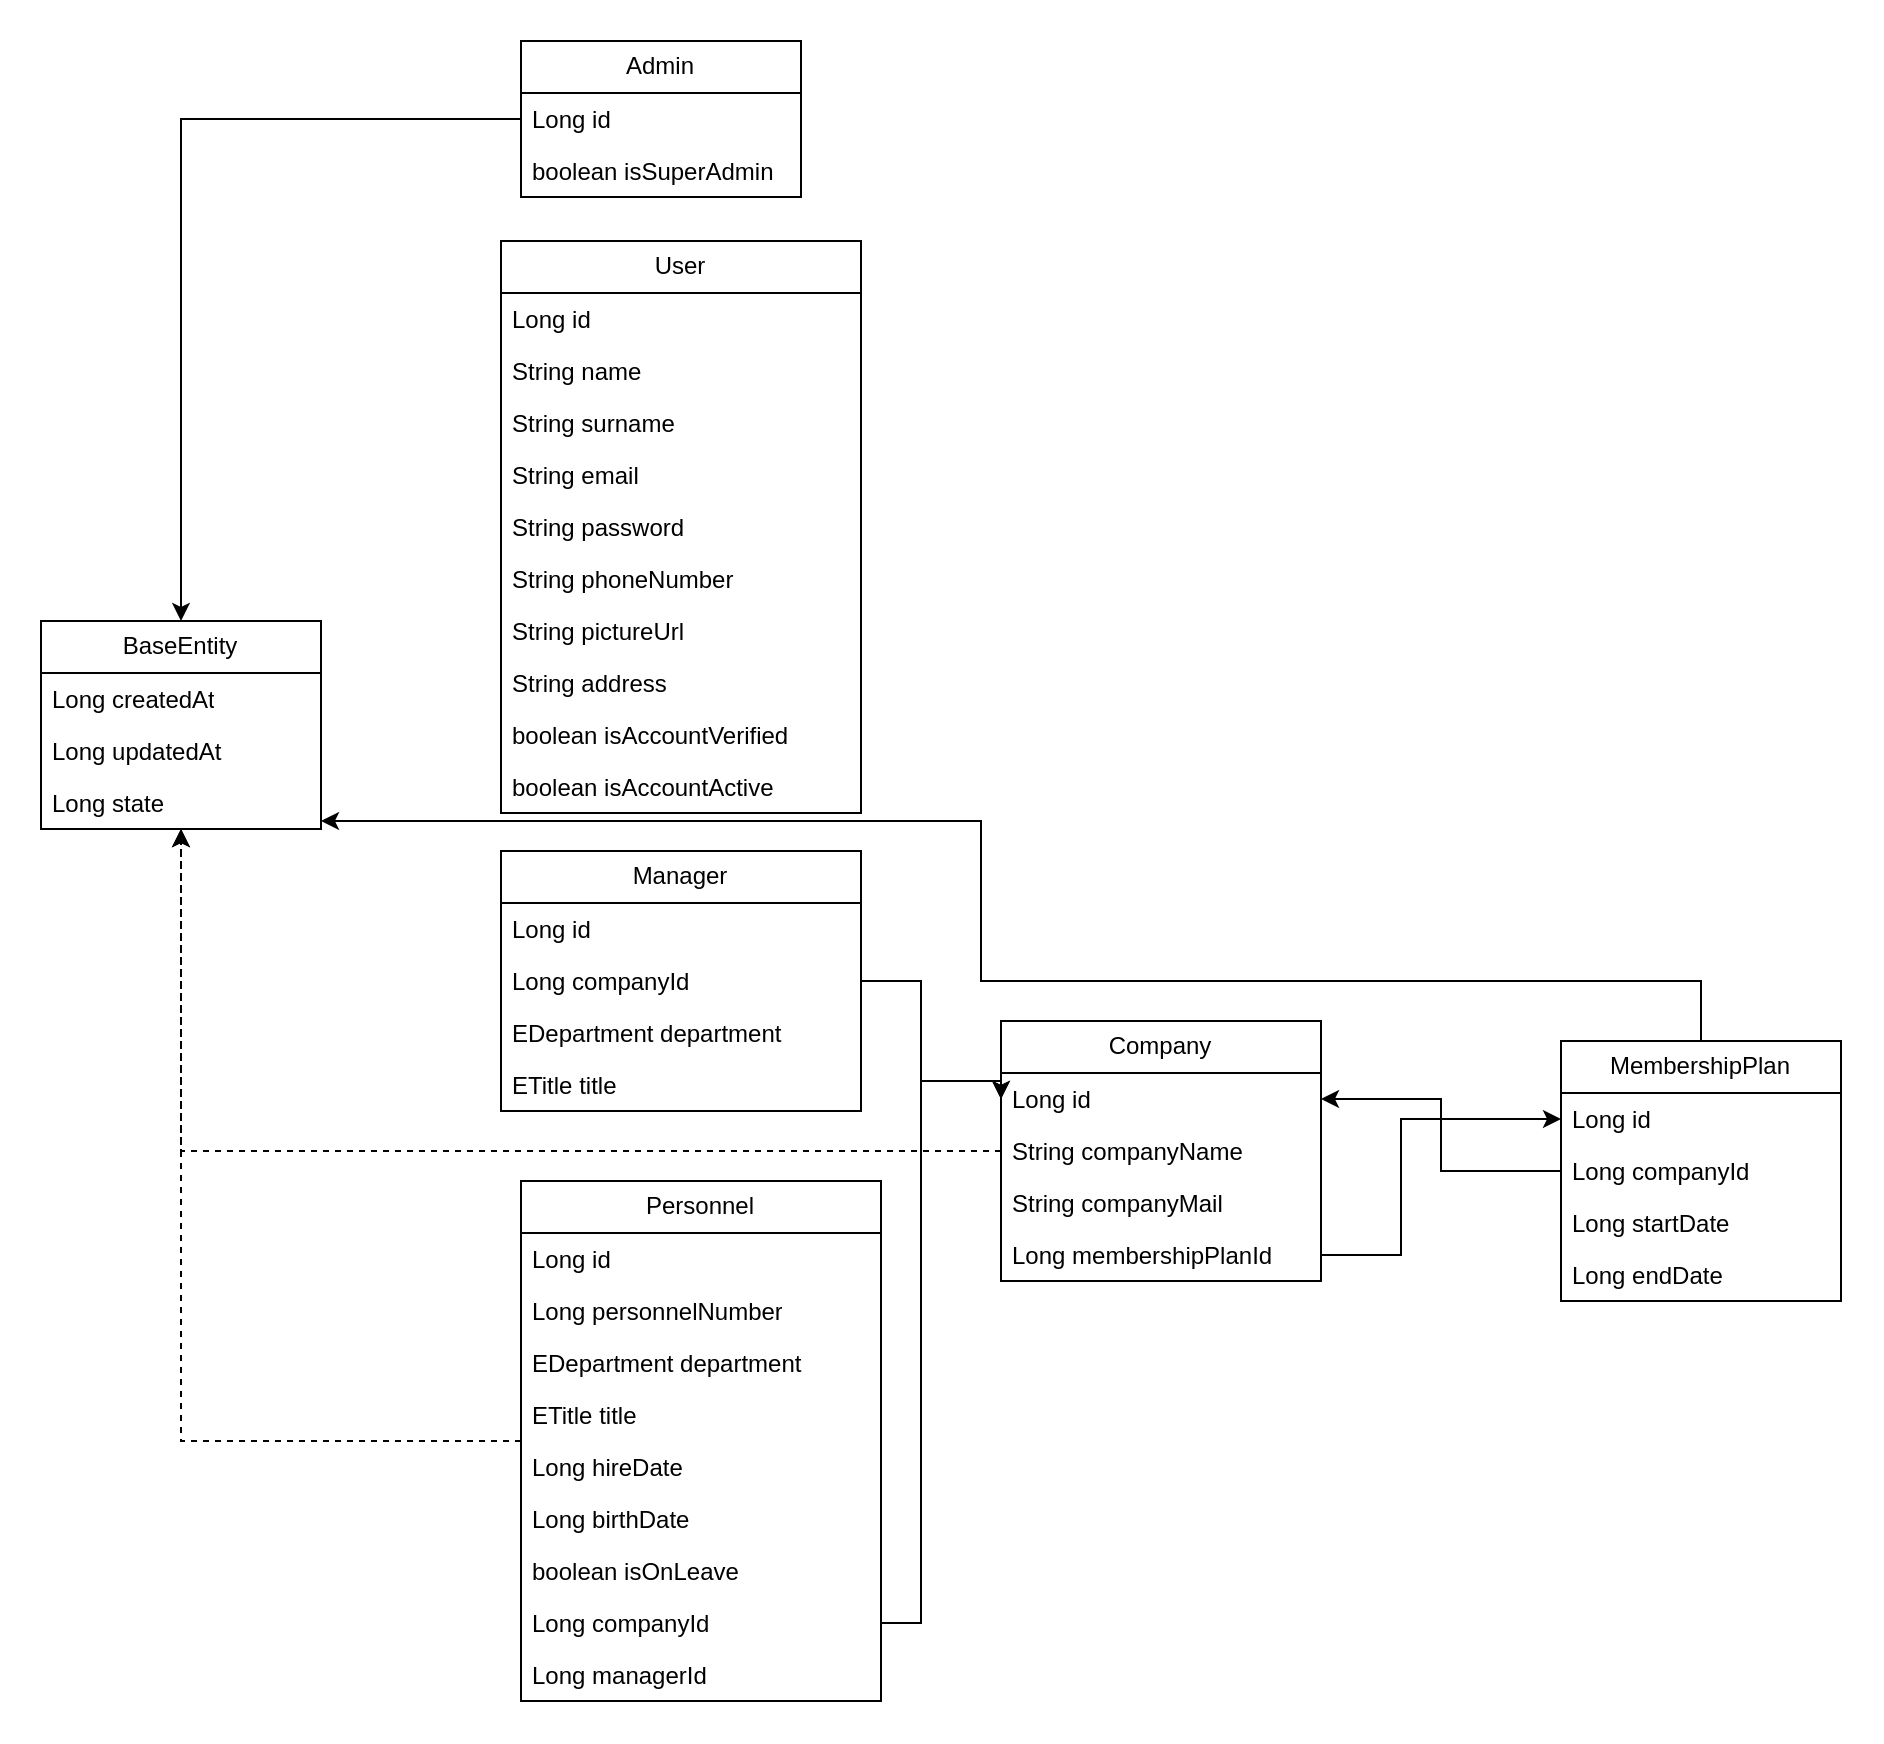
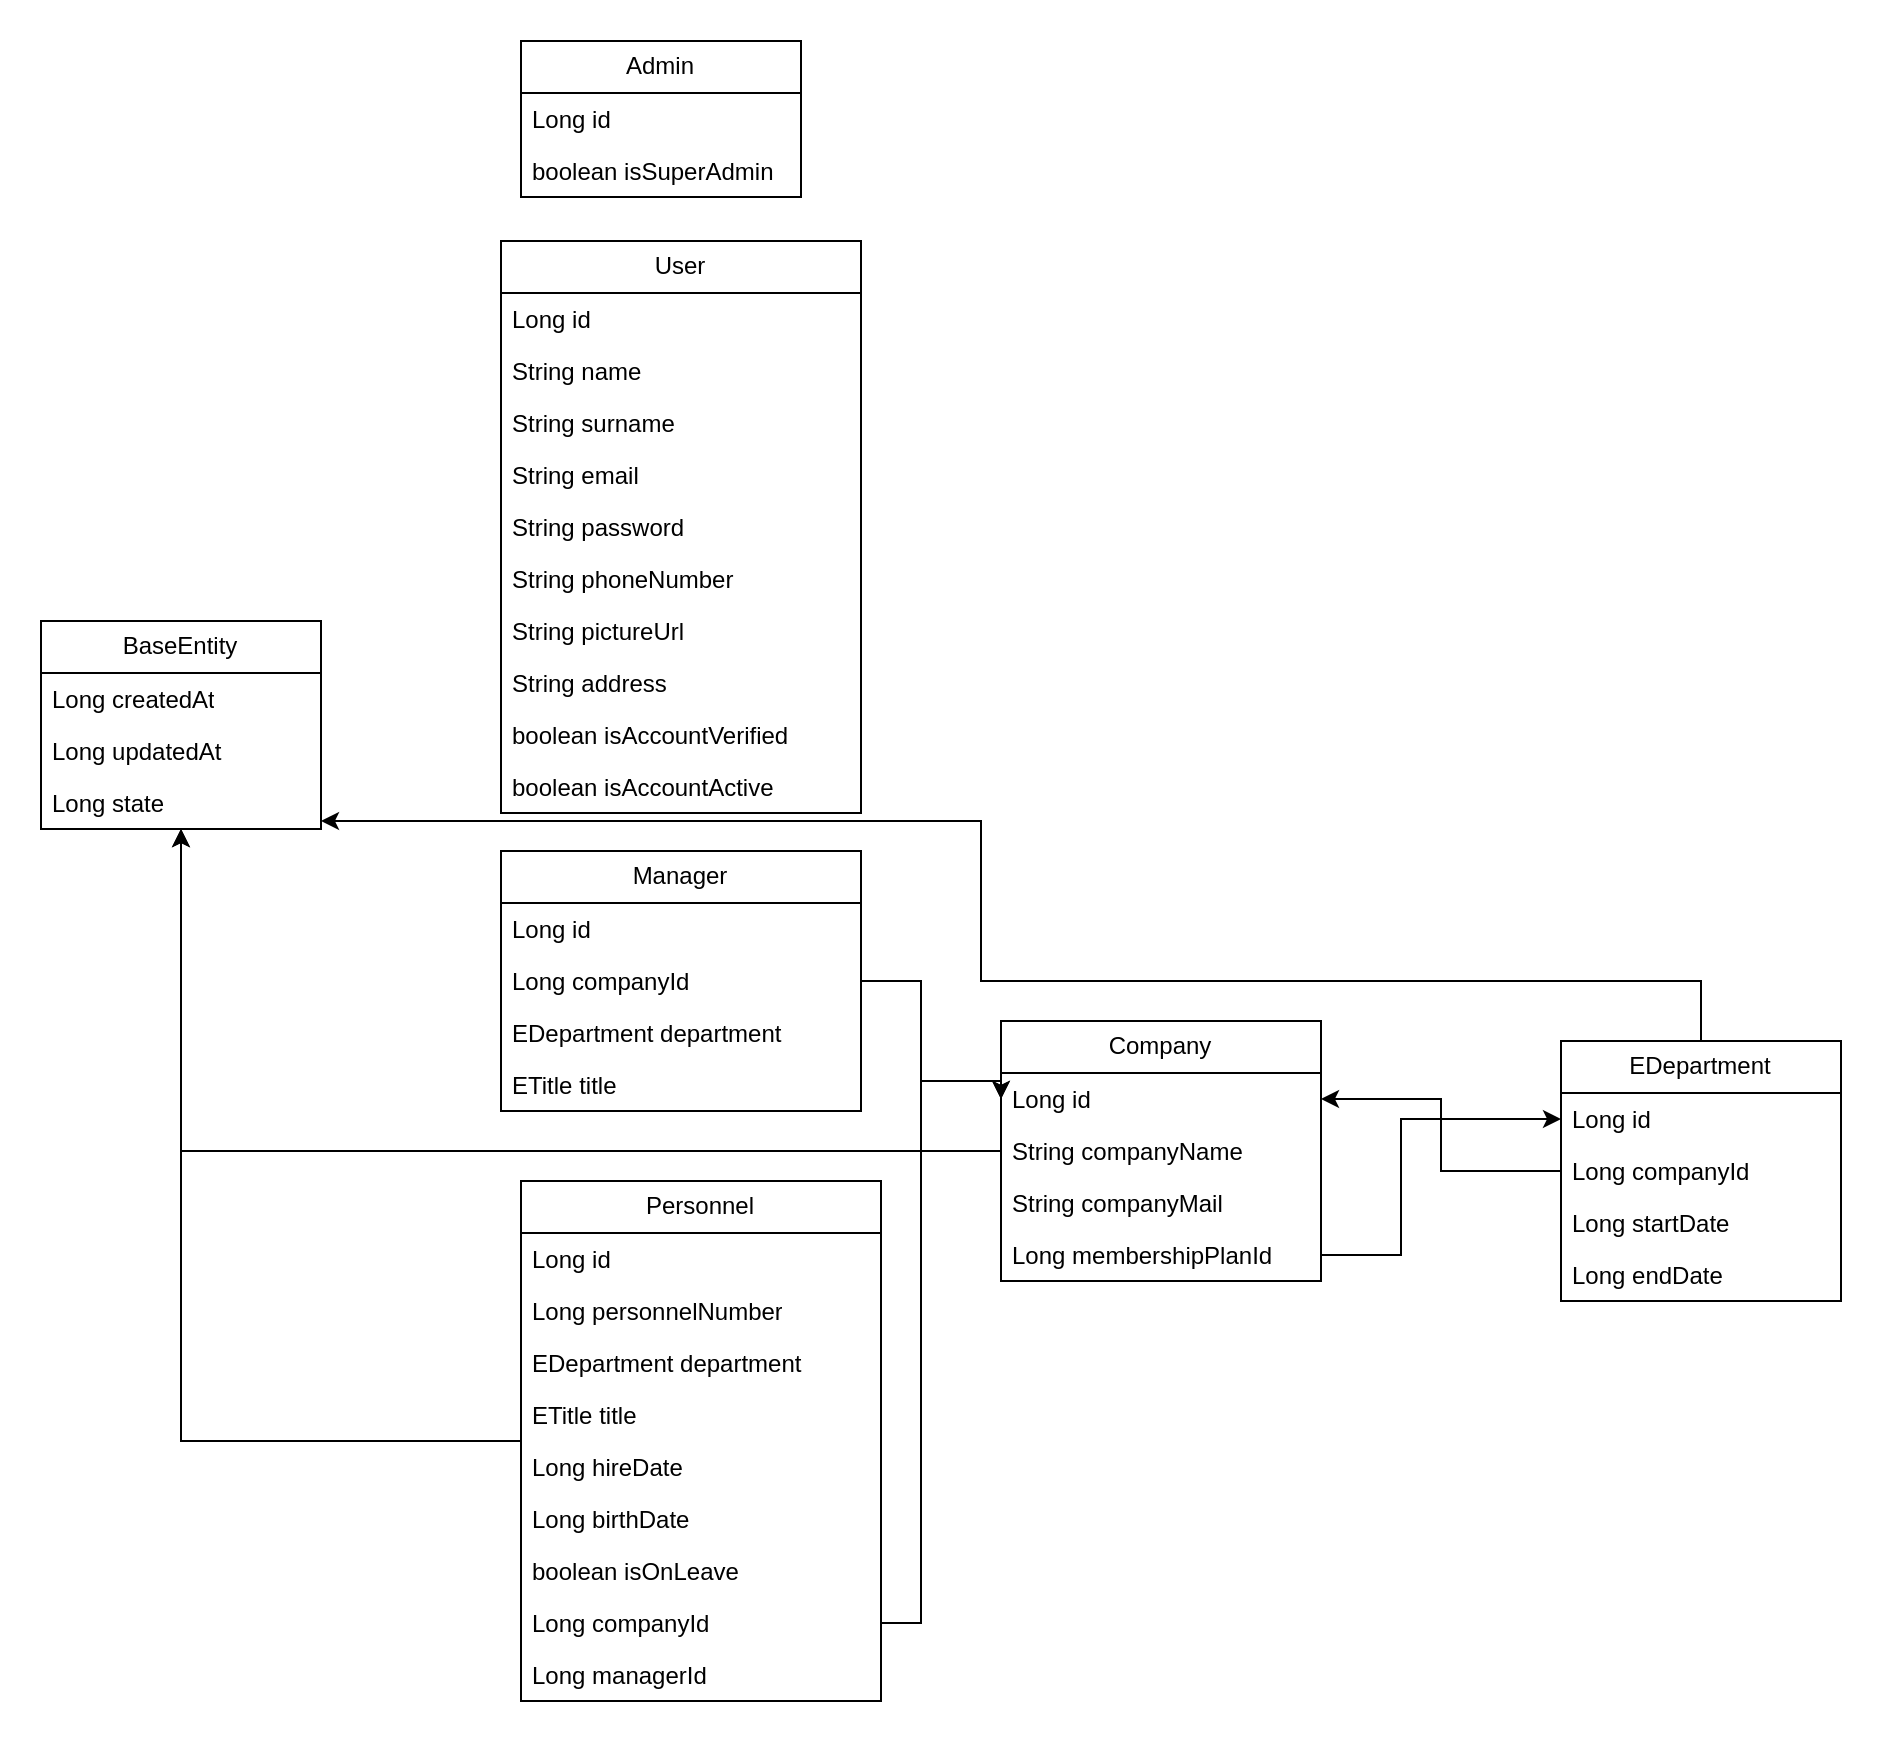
edge "Admin" -> "BaseEntity": removed
node "MembershipPlan": label "MembershipPlan" -> "EDepartment"
edge "Company" -> "BaseEntity": style dashed -> solid
edge "Personnel" -> "BaseEntity": style dashed -> solid
